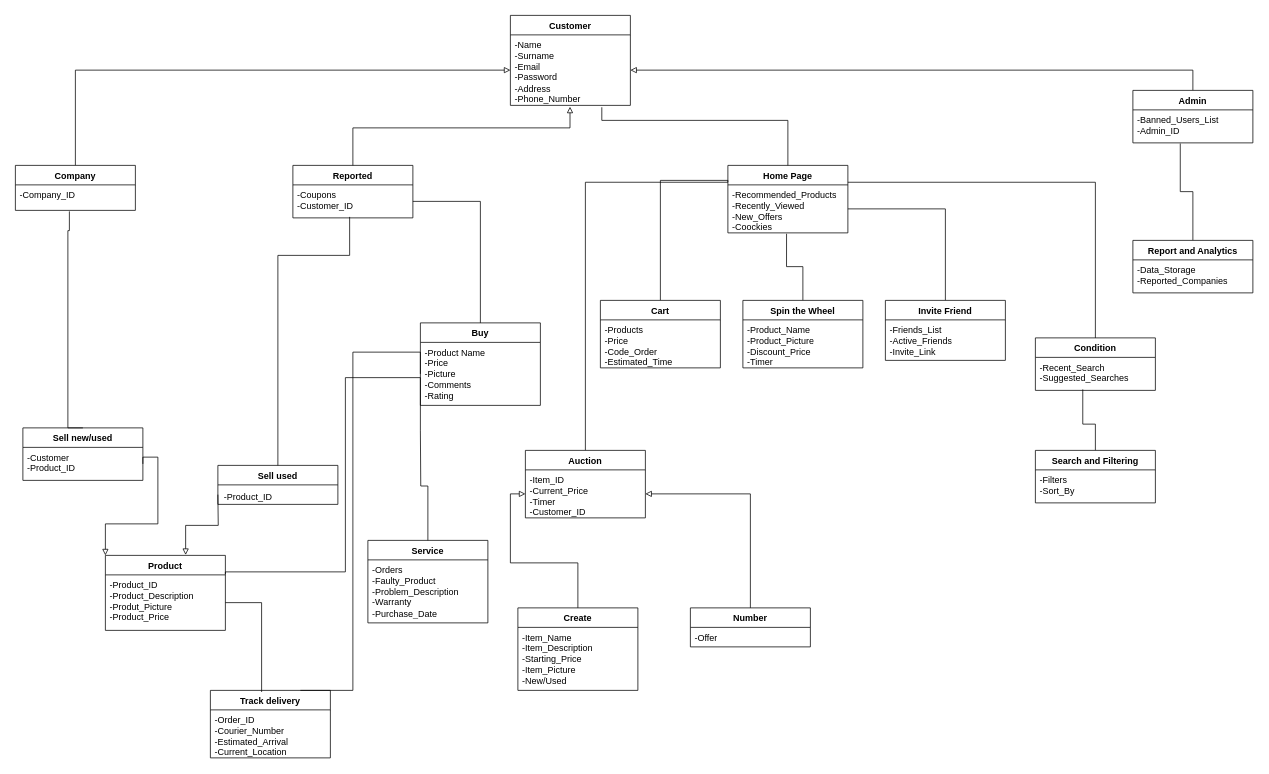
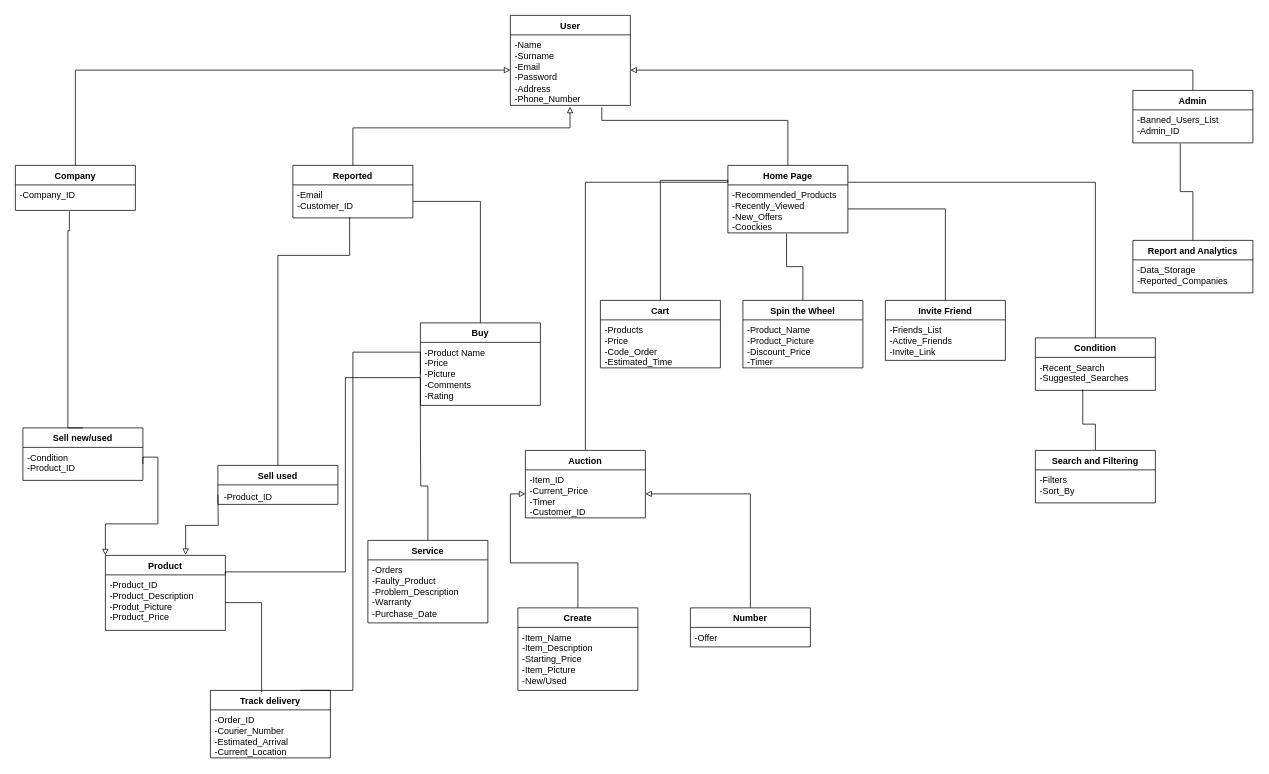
node "Customer": label "Customer" -> "User"
node "-Coupons -Customer_ID": label "-Coupons -Customer_ID" -> "-Email -Customer_ID"
node "-Customer -Product_ID": label "-Customer -Product_ID" -> "-Condition -Product_ID"
